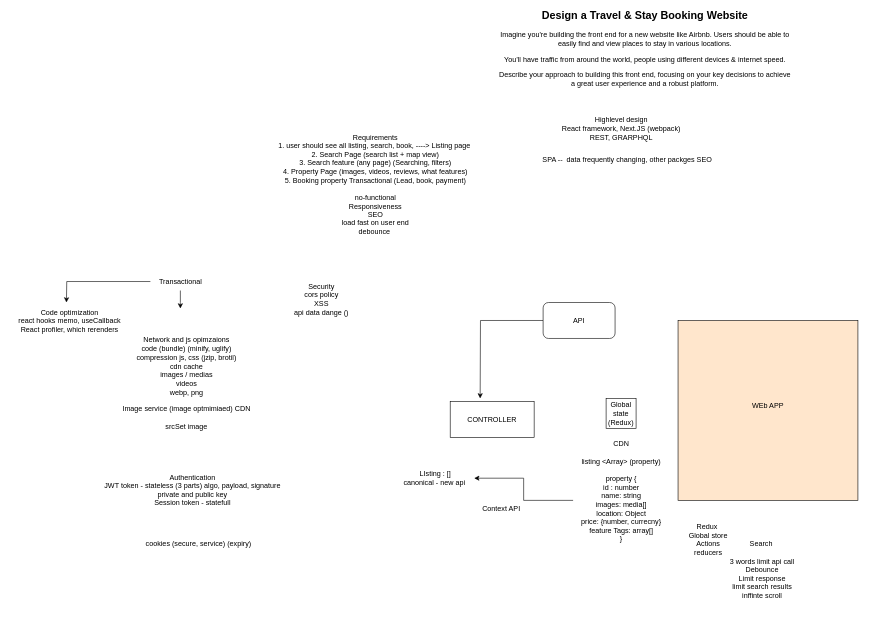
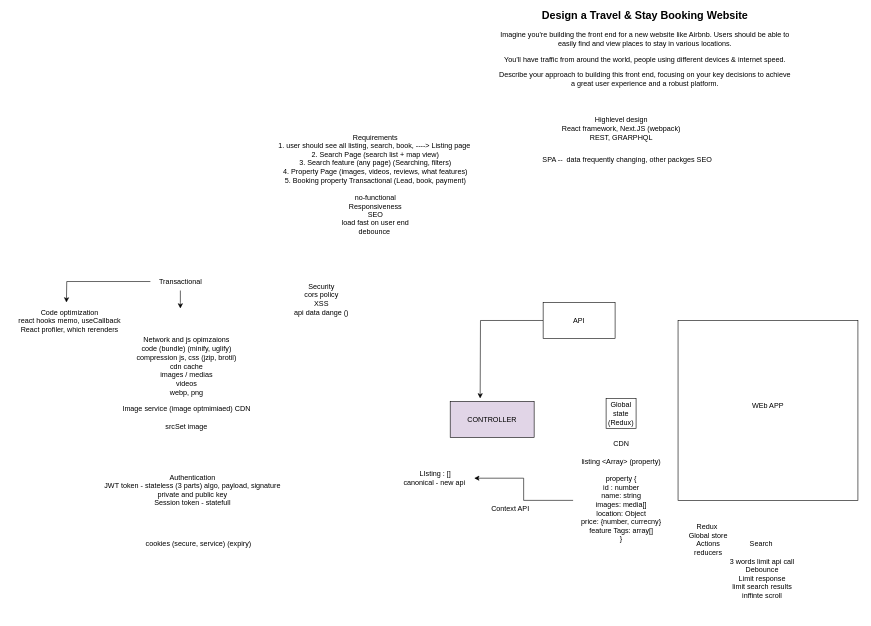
node "API": shape rounded rectangle -> rectangle
node "WEb APP": fillcolor #ffe6cc -> #ffffff
node "CONTROLLER": fillcolor #ffffff -> #e1d5e7
node "Context API": moved (501, 510) -> (510, 510)
